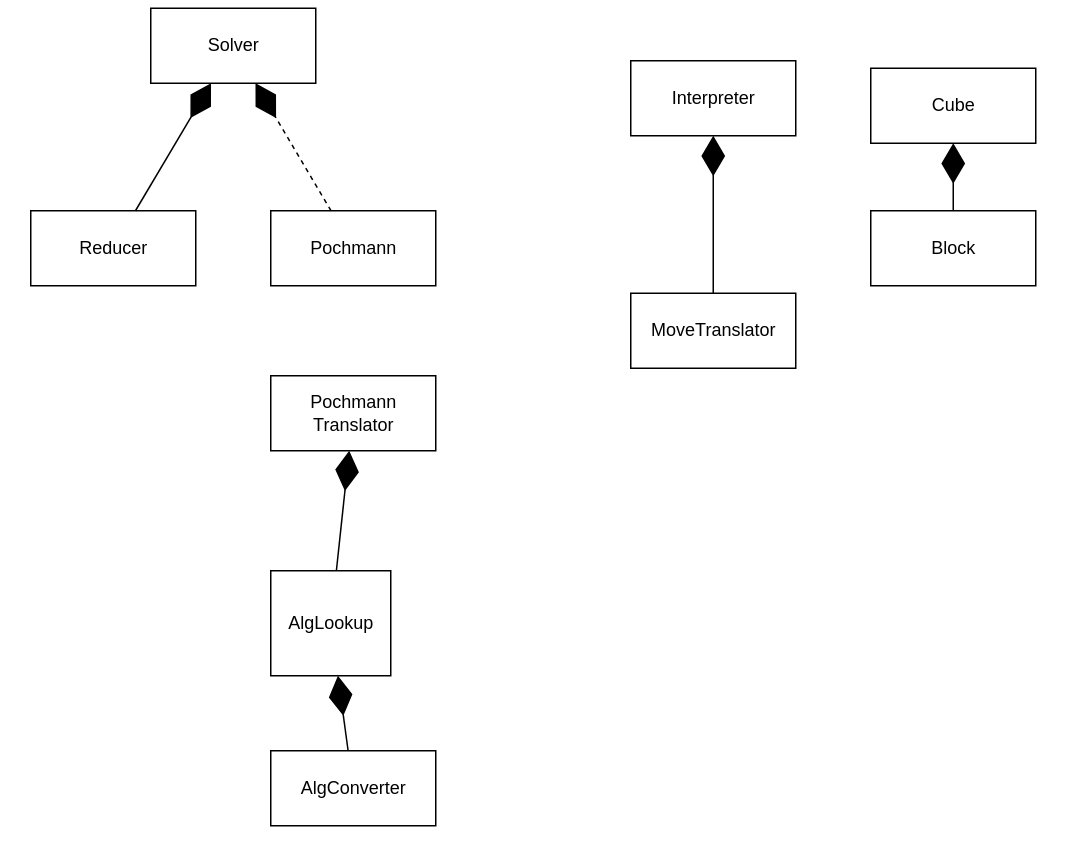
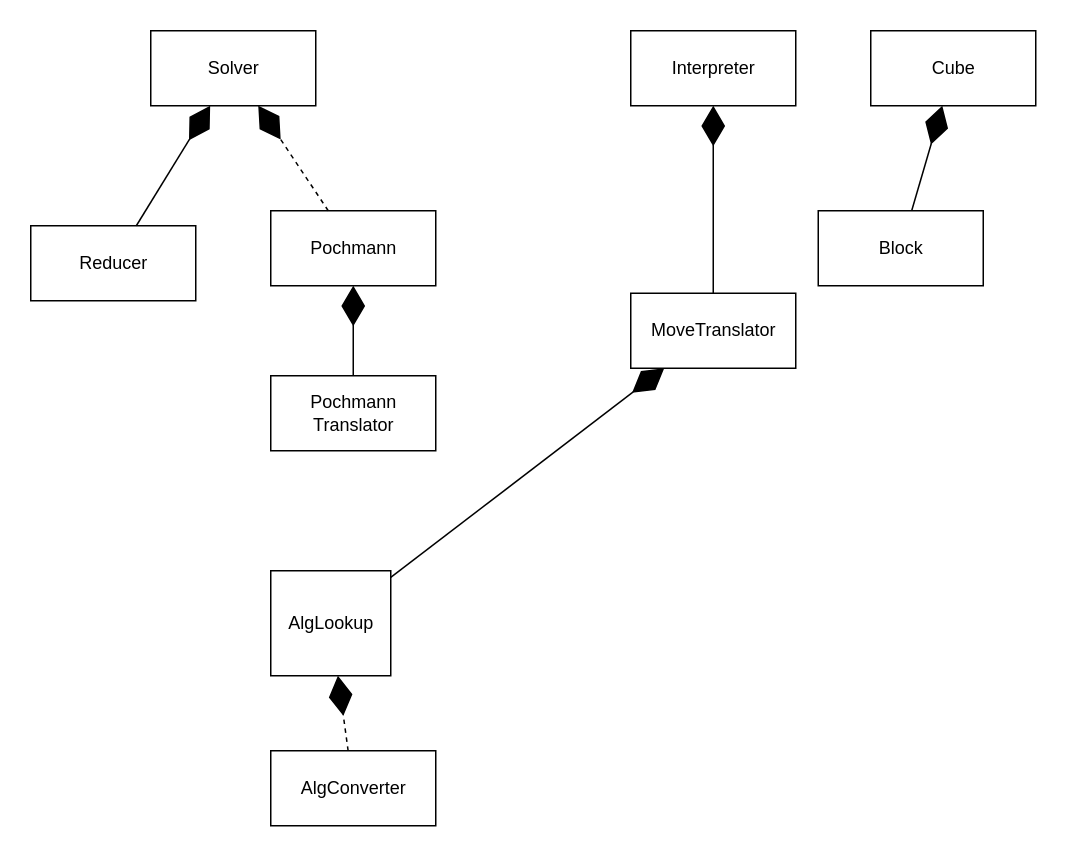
node "Solver": moved (233, 46) -> (233, 68)
node "Interpreter": moved (713, 98) -> (713, 68)
node "Cube": moved (953, 106) -> (953, 68)
node "Reducer": moved (113, 248) -> (113, 263)
node "Block": moved (953, 248) -> (901, 248)
edge "Pochmann Translator" -> "Pochmann": added
edge "AlgLookup" -> "Pochmann Translator": now "AlgLookup" -> "MoveTranslator"
edge "AlgConverter" -> "AlgLookup": style solid -> dashed
